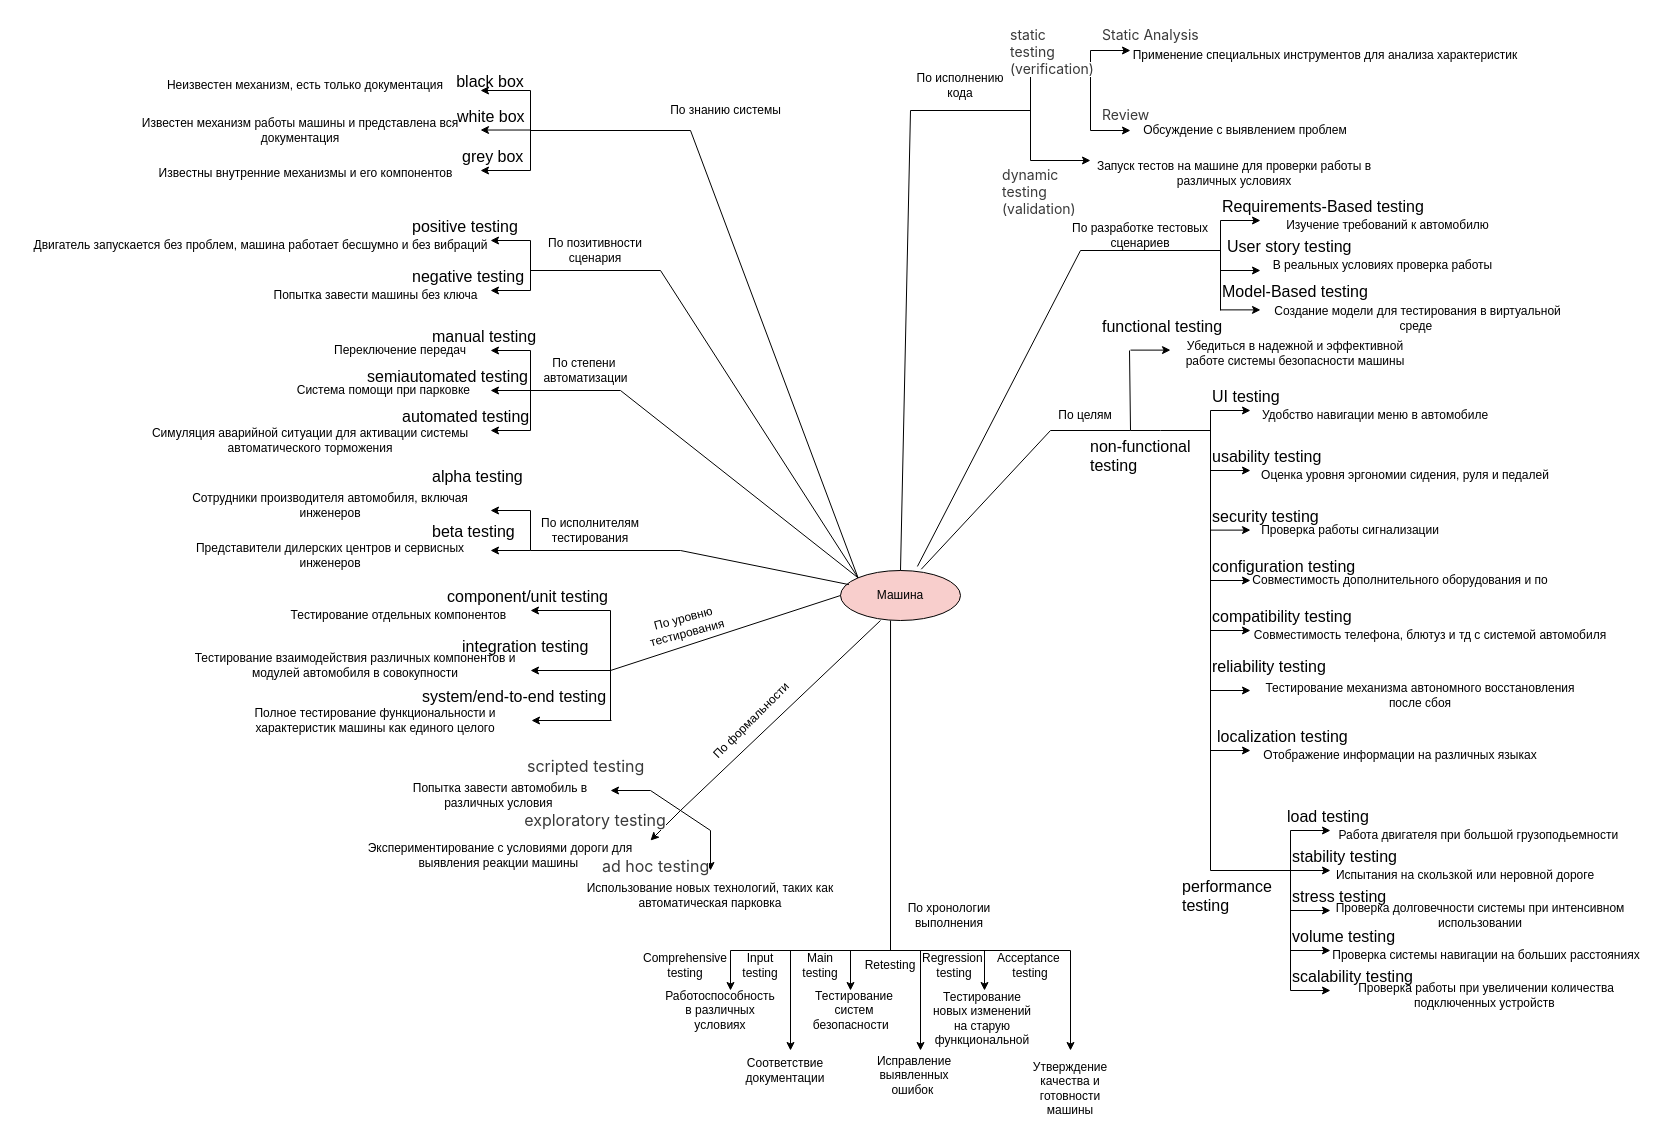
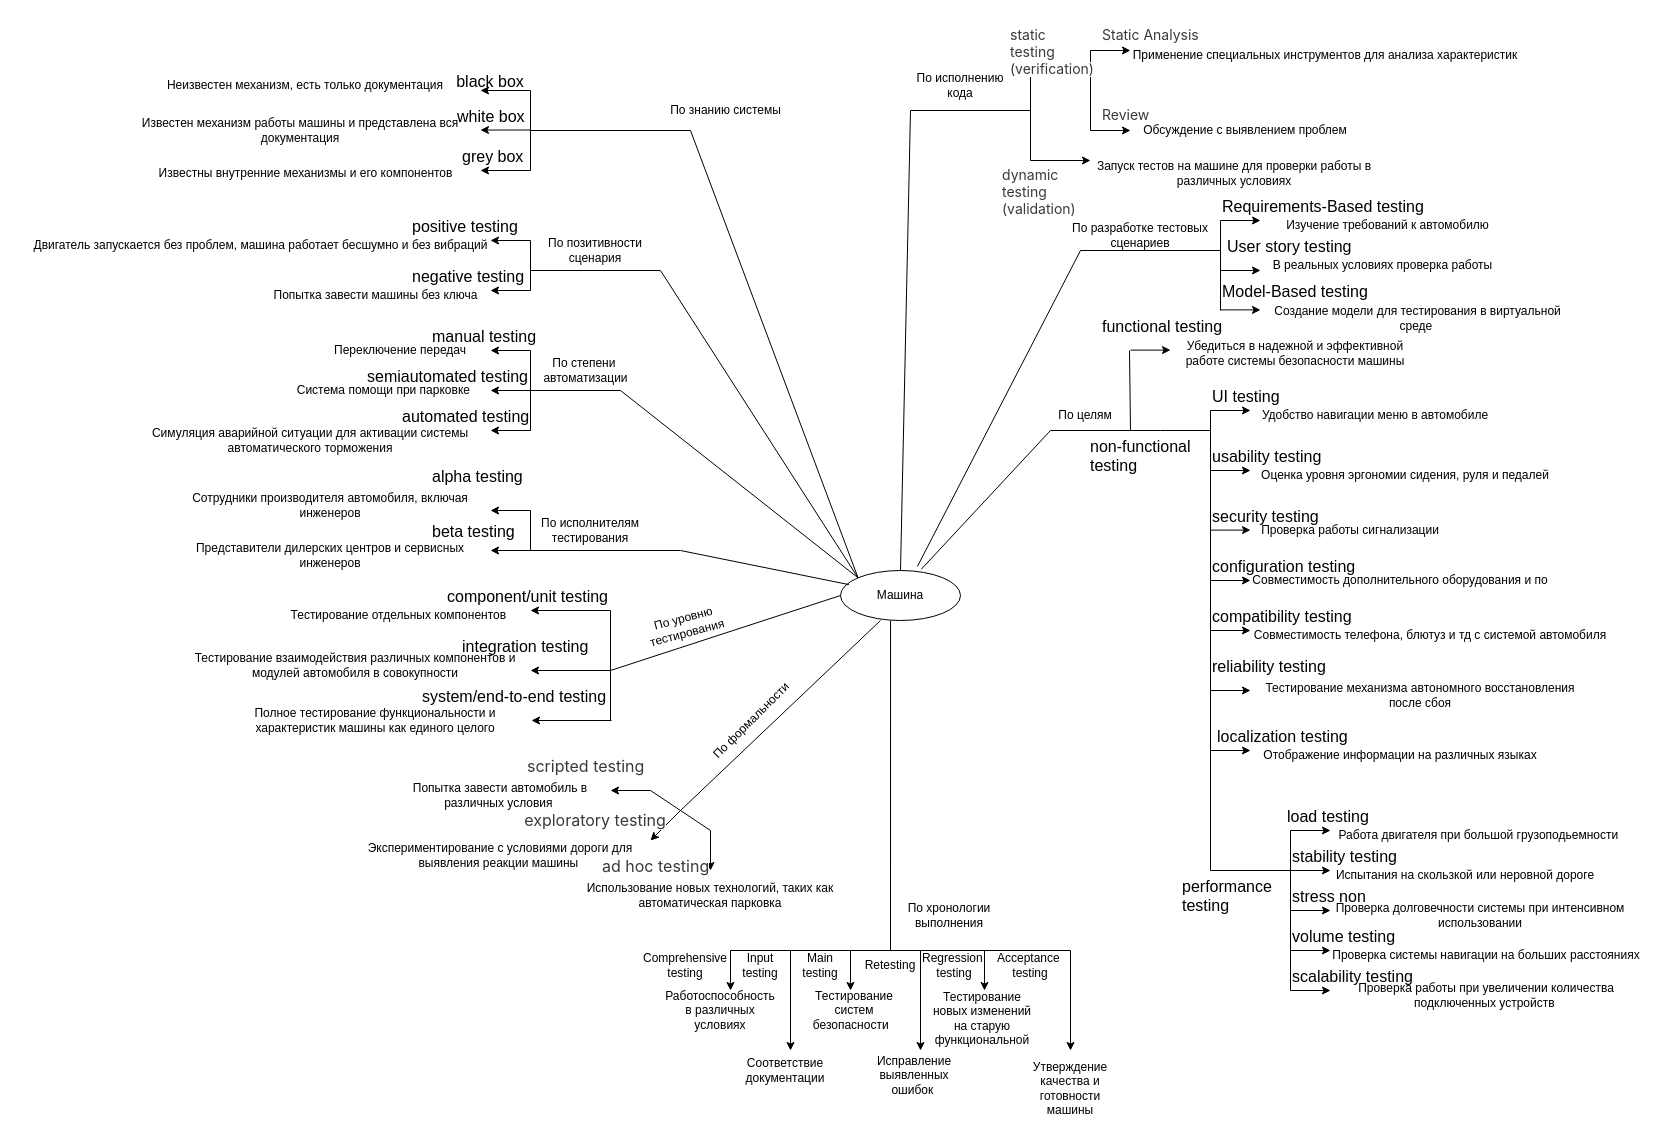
node "Машина": fillcolor #f8cecc -> #ffffff
node "stress testing": label "stress testing" -> "stress non"
